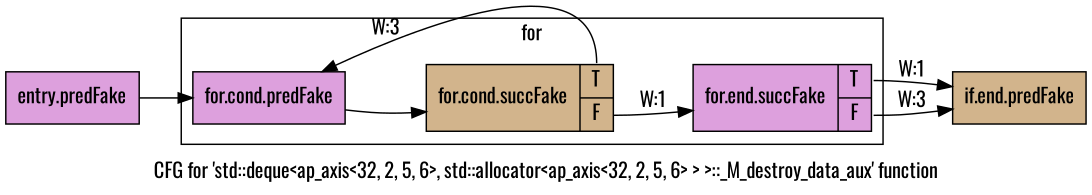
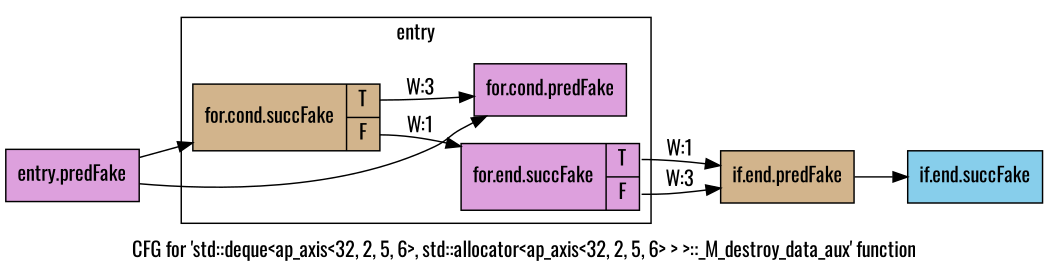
cluster "for": label "for" -> "entry"
edge "for.cond.predFake" -> "for.cond.succFake": now "entry.predFake" -> "for.cond.succFake"
node "if.end.succFake": added
